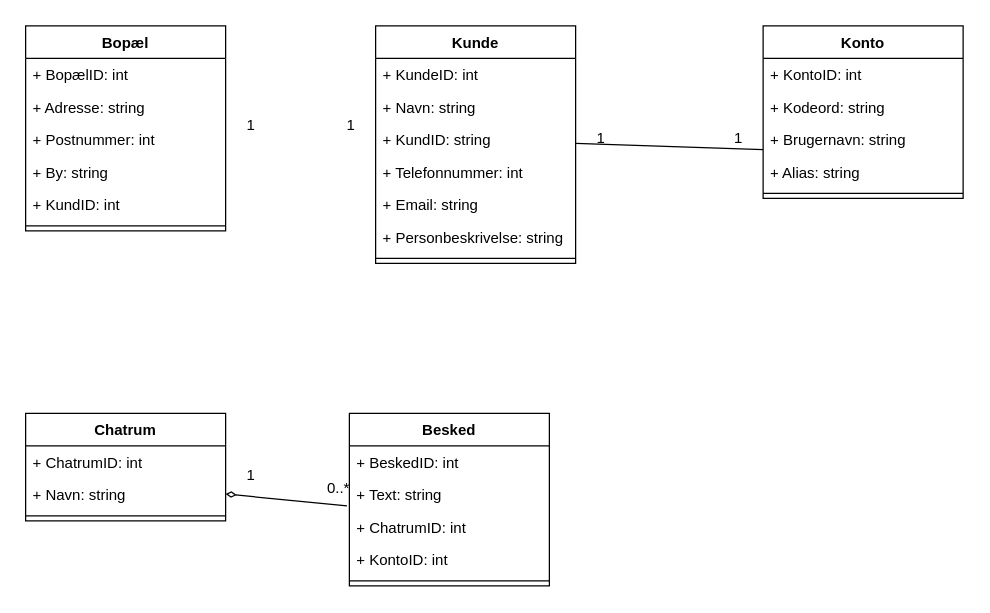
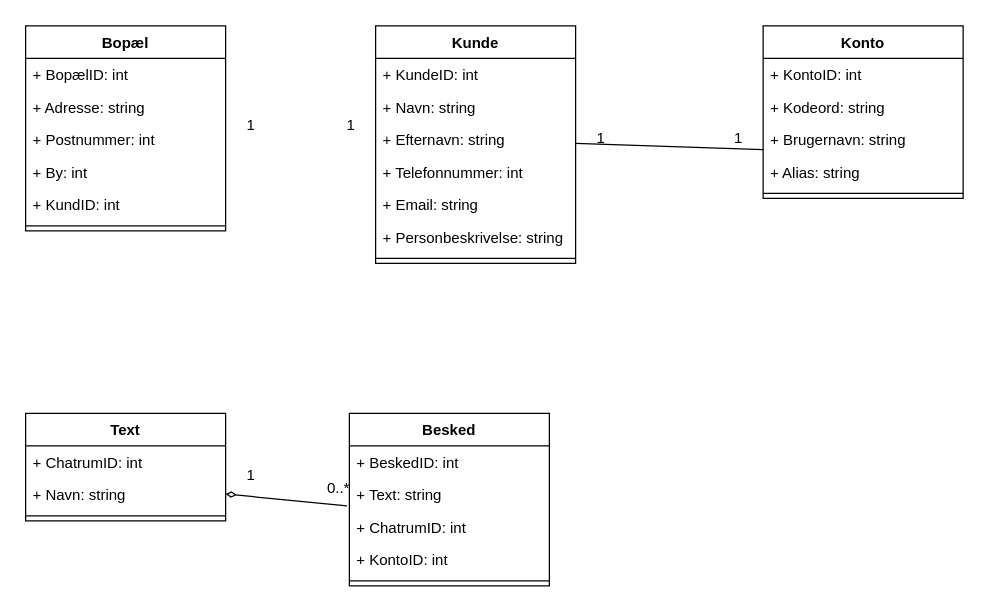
node "+ KundID: string": label "+ KundID: string" -> "+ Efternavn: string"
node "+ By: string": label "+ By: string" -> "+ By: int"
node "Chatrum": label "Chatrum" -> "Text"
